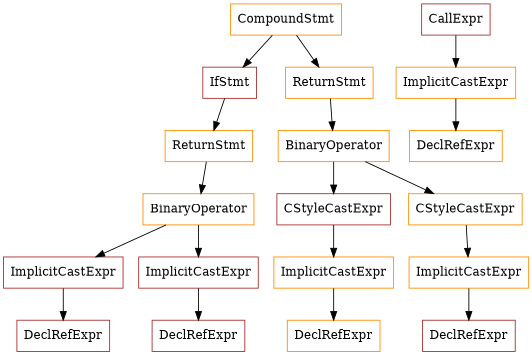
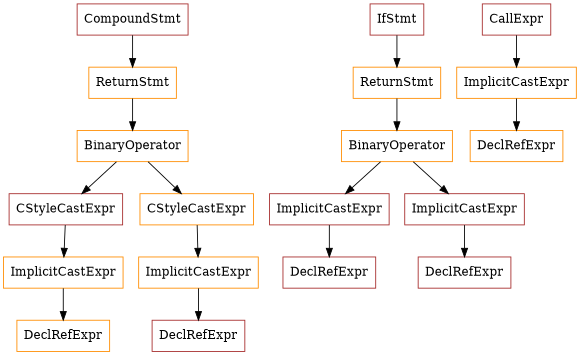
node "CompoundStmt": color darkorange -> brown
edge "CompoundStmt" -> "IfStmt": removed
